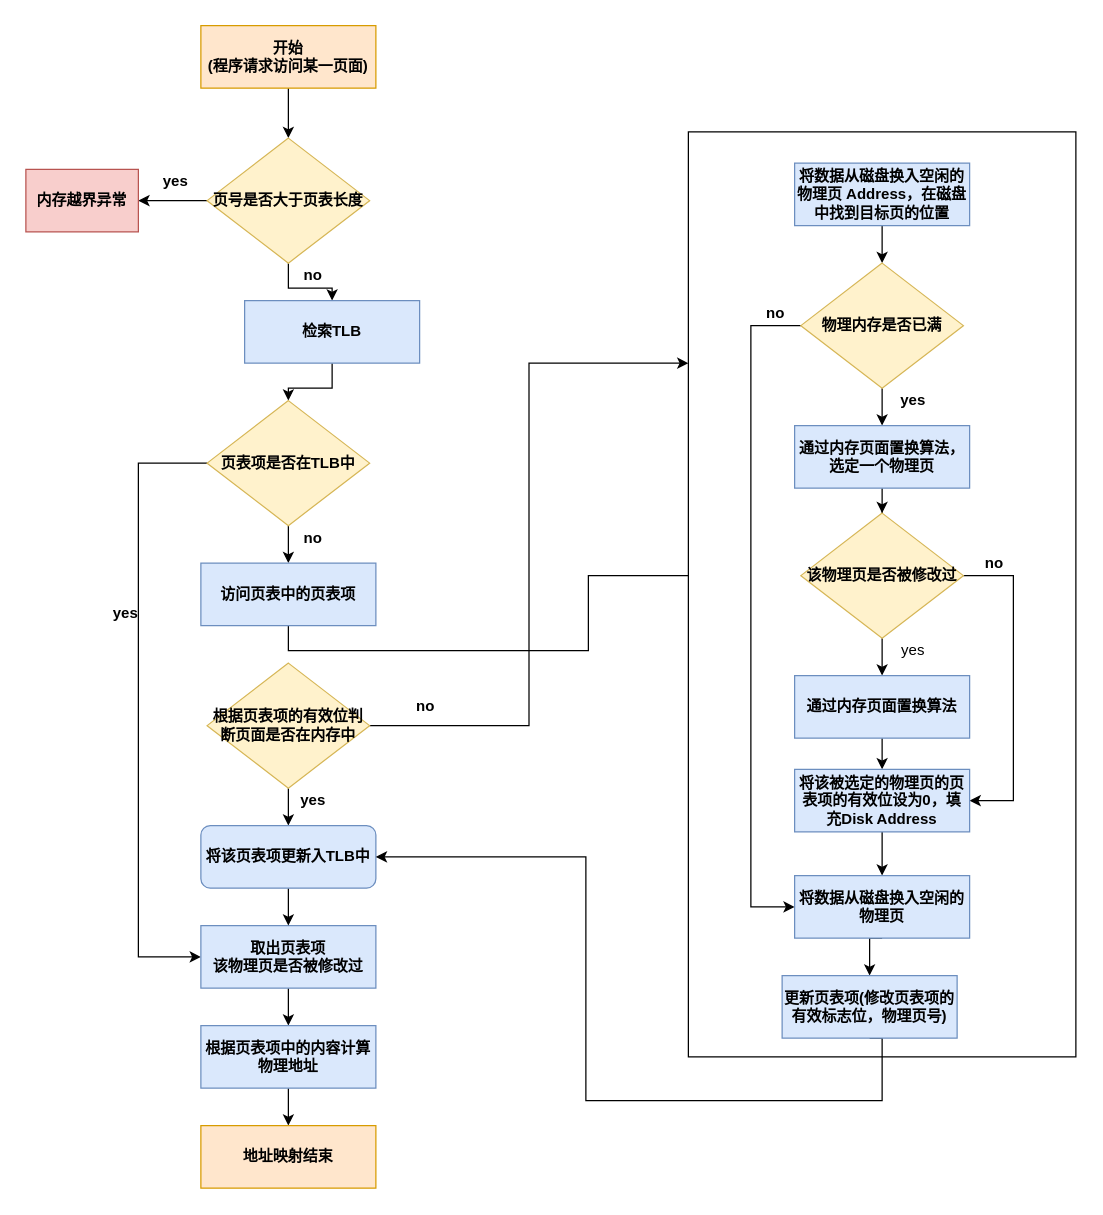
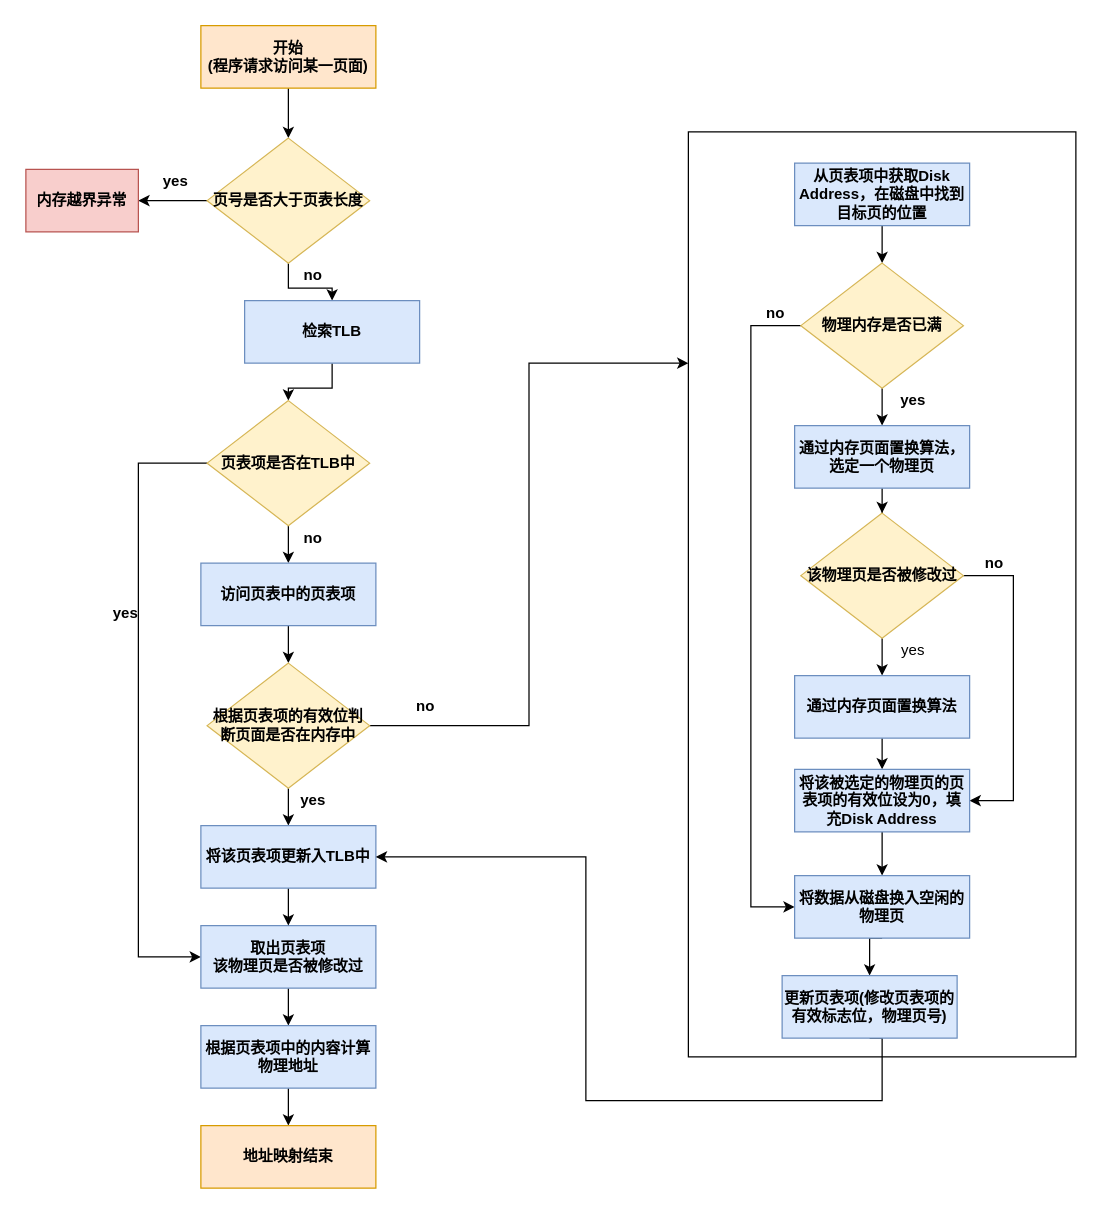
node "将数据从磁盘换入空闲的物理页 Address，在磁盘中找到目标页的位置": label "将数据从磁盘换入空闲的物理页 Address，在磁盘中找到目标页的位置" -> "从页表项中获取Disk Address，在磁盘中找到目标页的位置"
edge "访问页表中的页表项" -> "该物理页是否被修改过": now "访问页表中的页表项" -> "根据页表项的有效位判断页面是否在内存中"
node "将该页表项更新入TLB中": shape rounded rectangle -> rectangle
